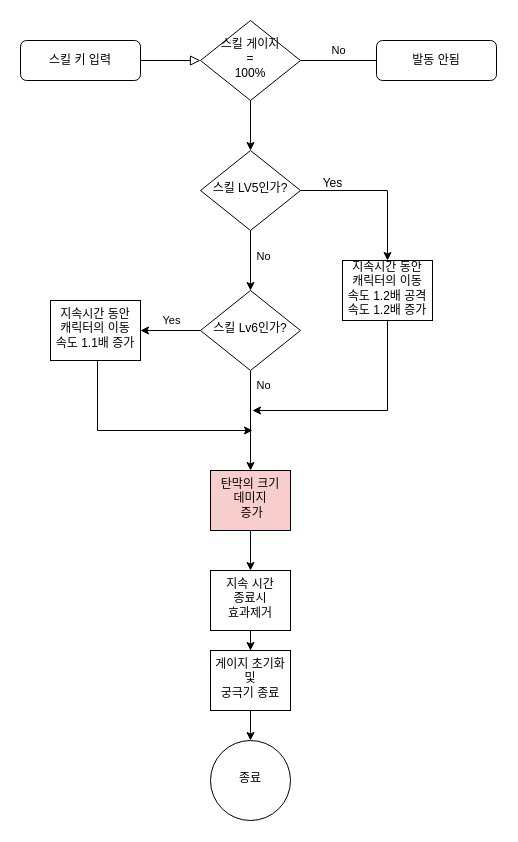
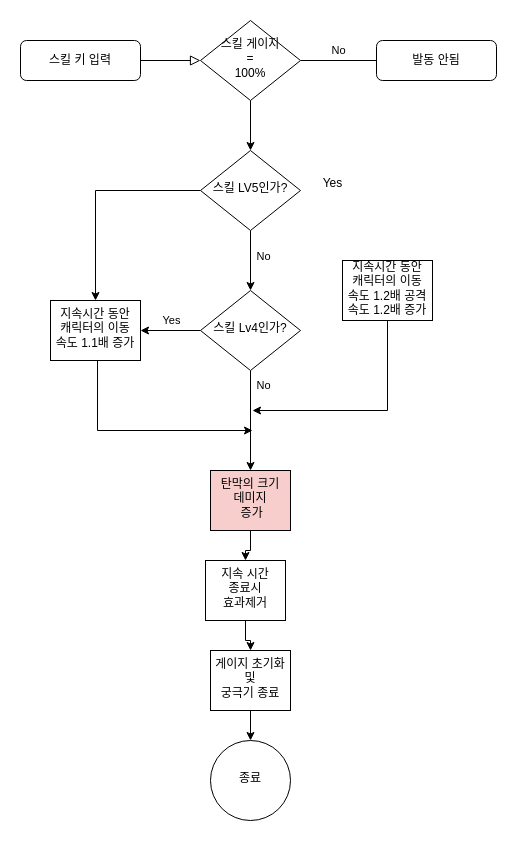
edge "스킬 LV5인가?" -> "지속시간 동안 캐릭터의 이동속도 1.2배 공격속도 1.2배 증가": now "스킬 LV5인가?" -> "지속시간 동안 캐릭터의 이동속도 1.1배 증가"
node "스킬 Lv6인가?": label "스킬 Lv6인가?" -> "스킬 Lv4인가?"
node "지속 시간 종료시 효과제거": moved (251, 601) -> (246, 591)
